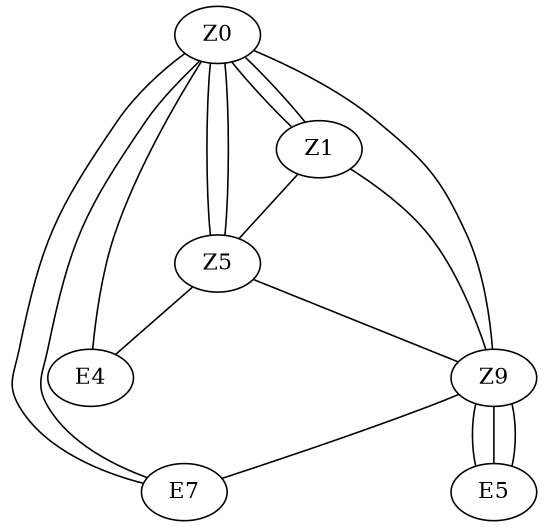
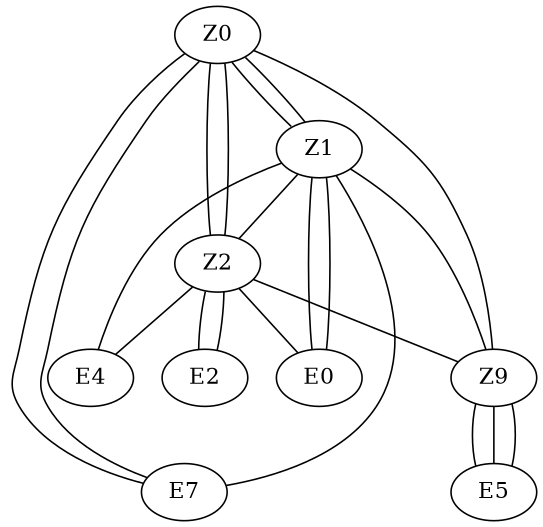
edge "Z0" -- "E4": now "Z1" -- "E4"
node "Z5": label "Z5" -> "Z2"
node "E2": added
node "E0": added
edge "Z9" -- "E7": now "Z1" -- "E7"
